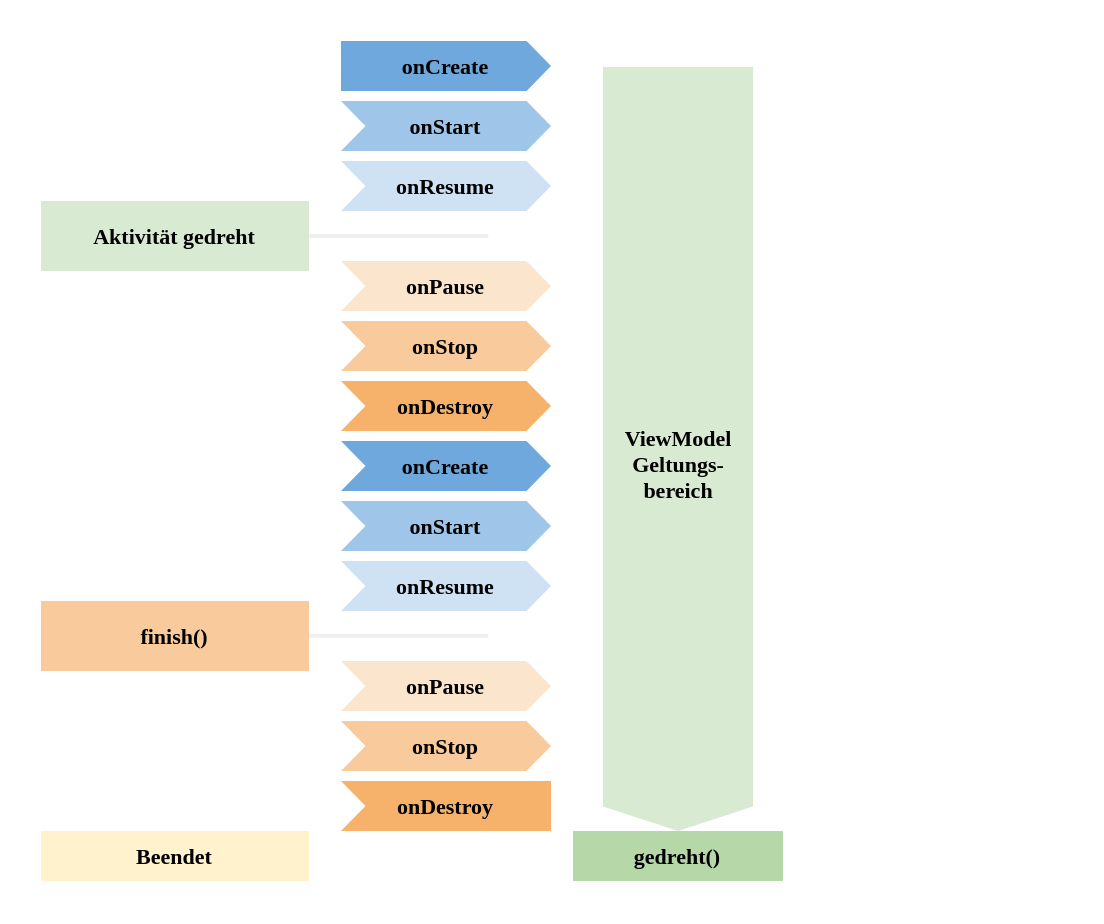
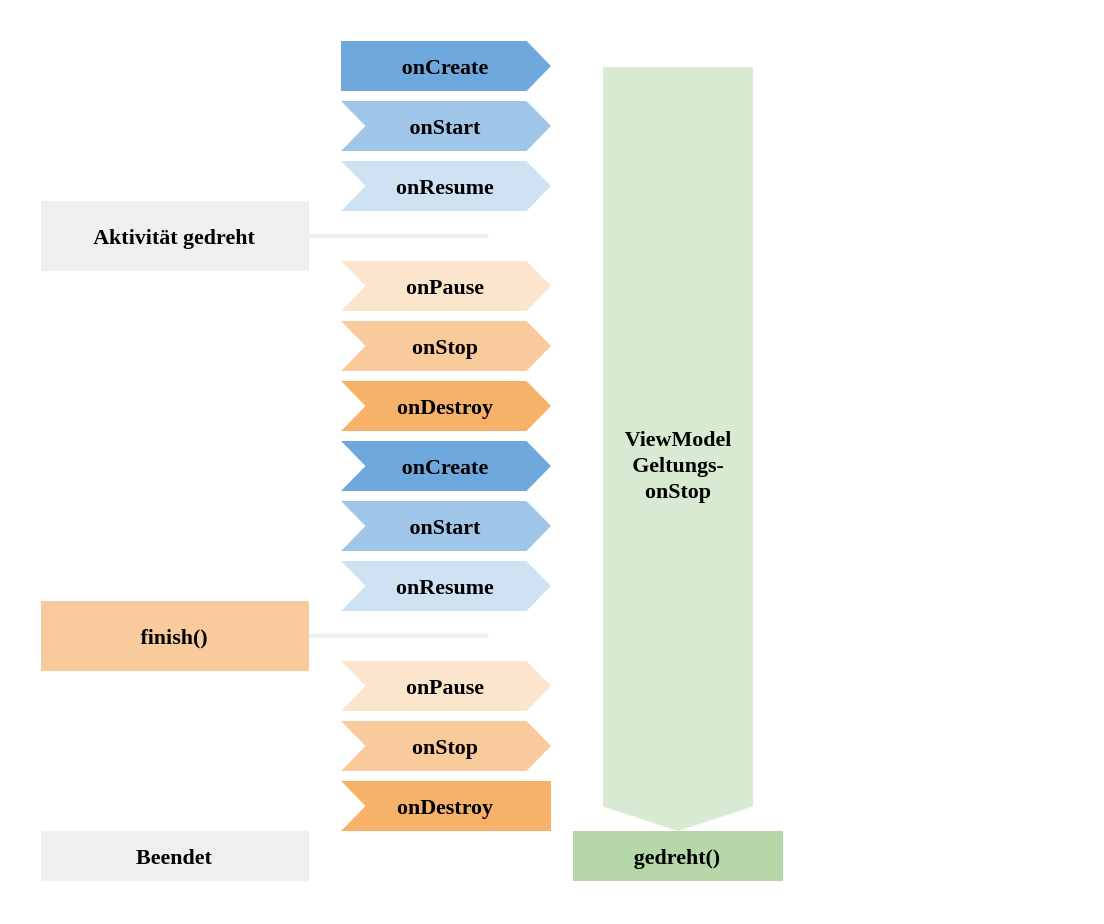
node "Aktivität gedreht": fillcolor #d9ead3 -> #efefef
node "ViewModelGeltungs-bereich": label "ViewModelGeltungs-bereich" -> "ViewModelGeltungs-onStop"
node "Beendet": fillcolor #fff2cc -> #efefef
